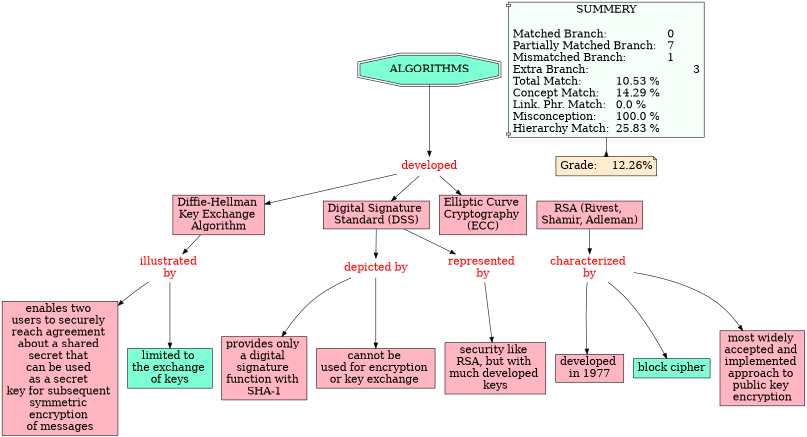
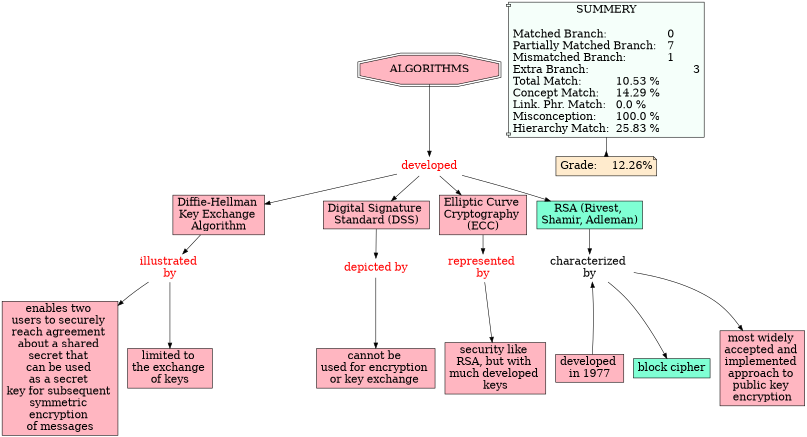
node "ALGORITHMS": fillcolor aquamarine -> #ffb6c1
edge "developed" -> "RSA (Rivest, Shamir, Adleman)": added
node "RSA (Rivest, Shamir, Adleman)": fillcolor #ffb6c1 -> aquamarine
edge "Digital Signature Standard (DSS)" -> "represented by": now "Elliptic Curve Cryptography (ECC)" -> "represented by"
node "characterized by": fontcolor red -> black
edge "characterized by" -> "developed in 1977": reversed
node "limited to the exchange of keys": fillcolor aquamarine -> #ffb6c1
node "provides only a digital signature function with SHA-1": removed
